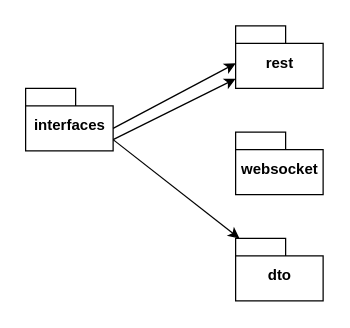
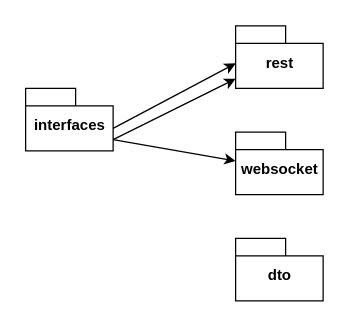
edge "interfaces" -> "dto": now "interfaces" -> "websocket"
